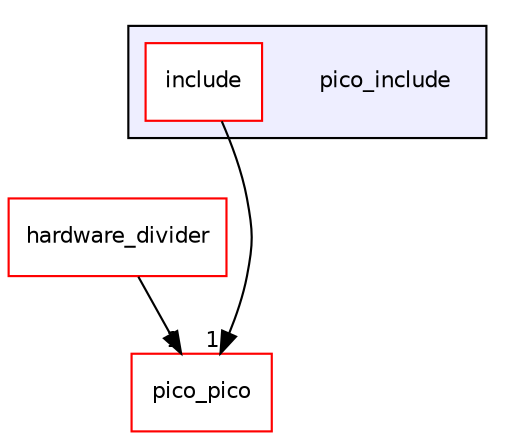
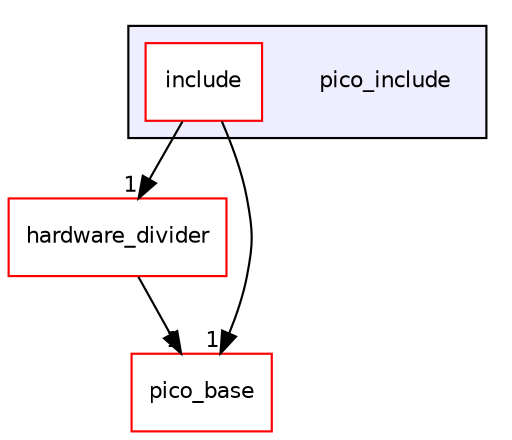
edge "include" -> "hardware_divider": added
node "pico_pico": label "pico_pico" -> "pico_base"
